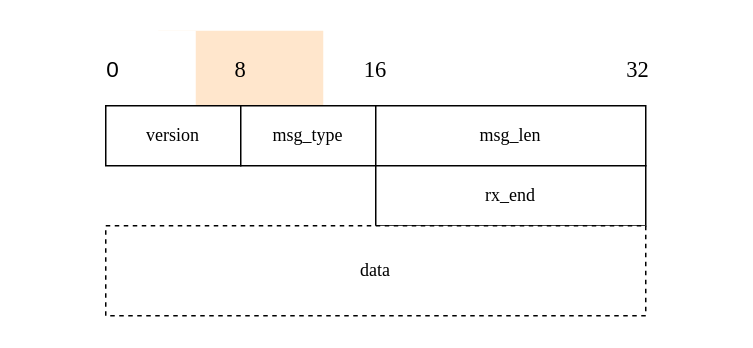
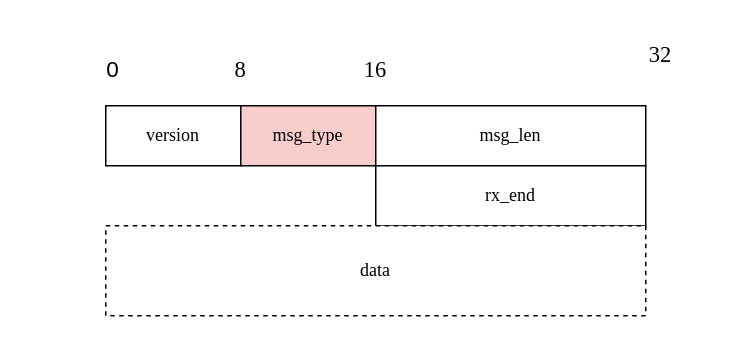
node "8": fillcolor #ffe6cc -> #ffffff
node "32": moved (638, 68) -> (661, 53)
node "msg_type": fillcolor #ffffff -> #f8cecc
